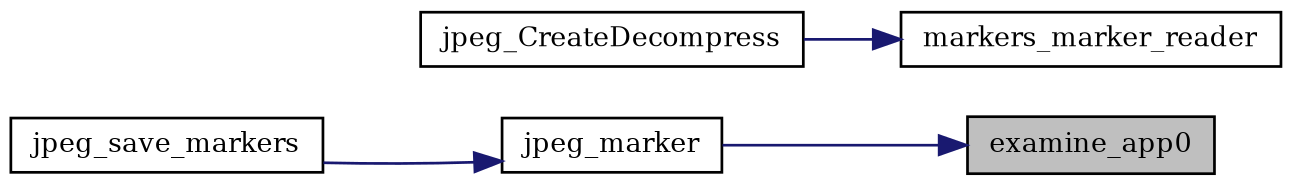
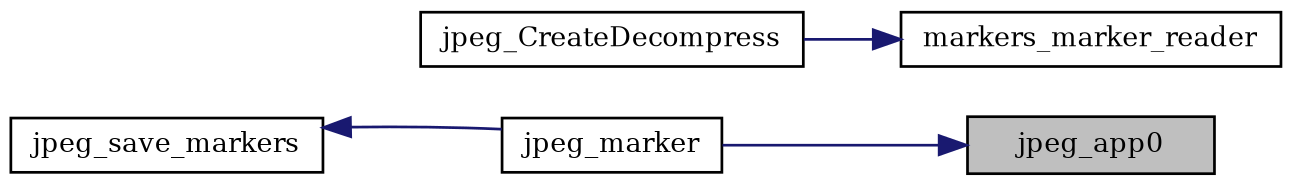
node "examine_app0": label "examine_app0" -> "jpeg_app0"
edge "jpeg_save_markers" -> "jpeg_marker": reversed
